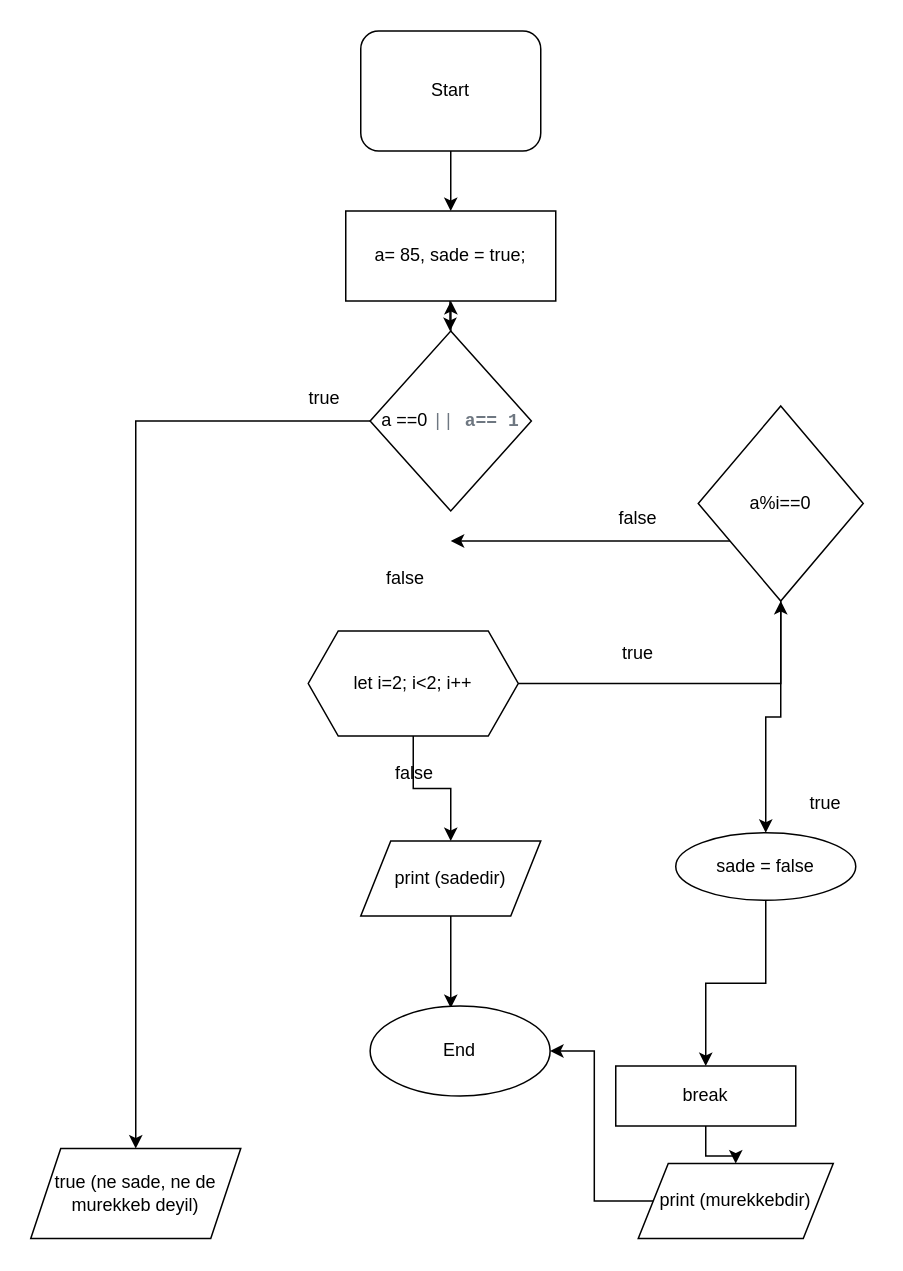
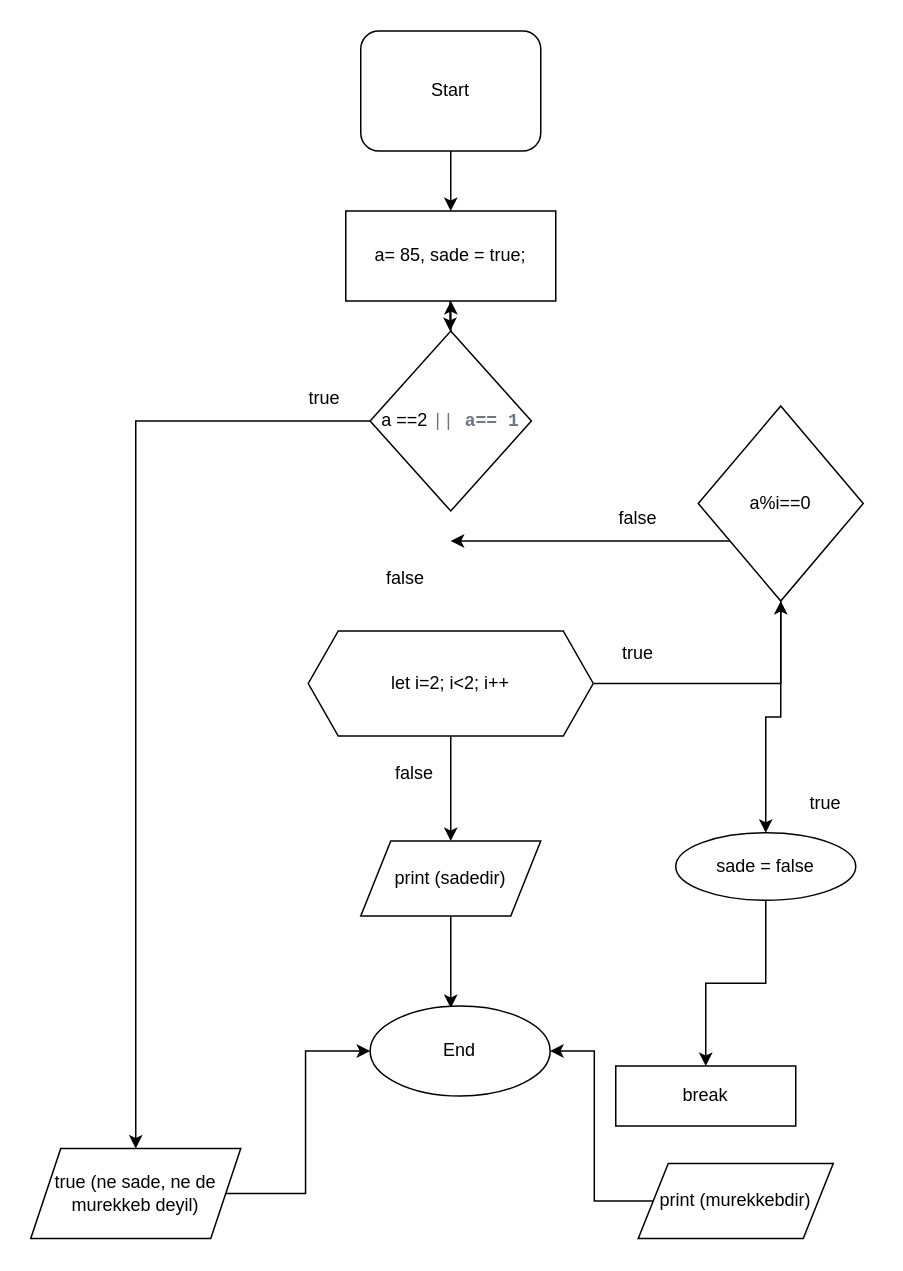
node "a ==0 || a== 1": label "a ==0 || a== 1" -> "a ==2 || a== 1"
node "let i=2; i<2; i++": size 210x105 -> 285x105
edge "true (ne sade, ne de murekkeb deyil)" -> "End": added
edge "break" -> "print (murekkebdir)": removed
